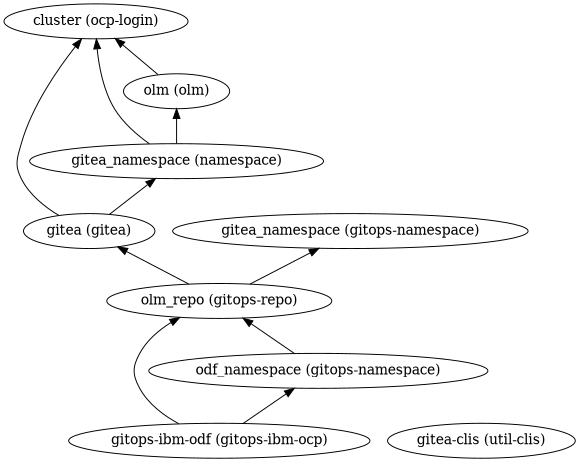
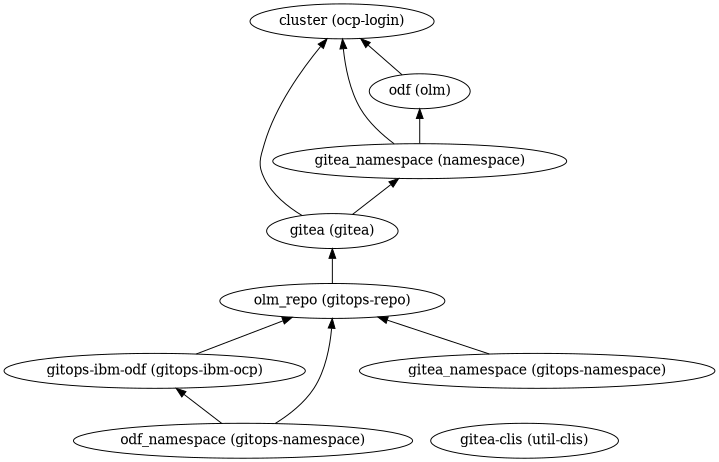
node "olm (olm)": label "olm (olm)" -> "odf (olm)"
edge "olm_repo (gitops-repo)" -> "gitea_namespace (gitops-namespace)": reversed
edge "gitops-ibm-odf (gitops-ibm-ocp)" -> "odf_namespace (gitops-namespace)": reversed
